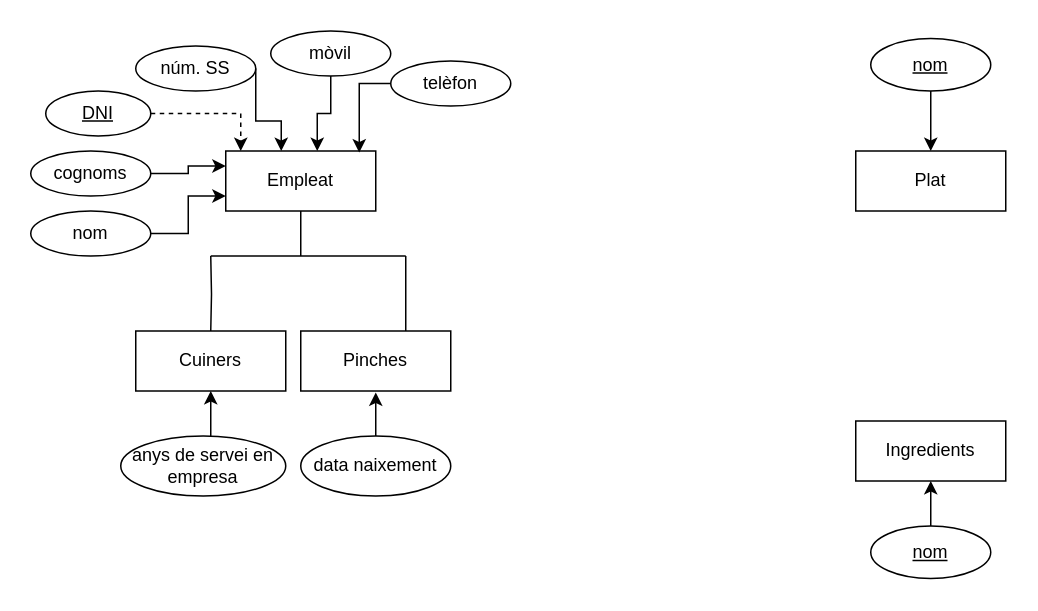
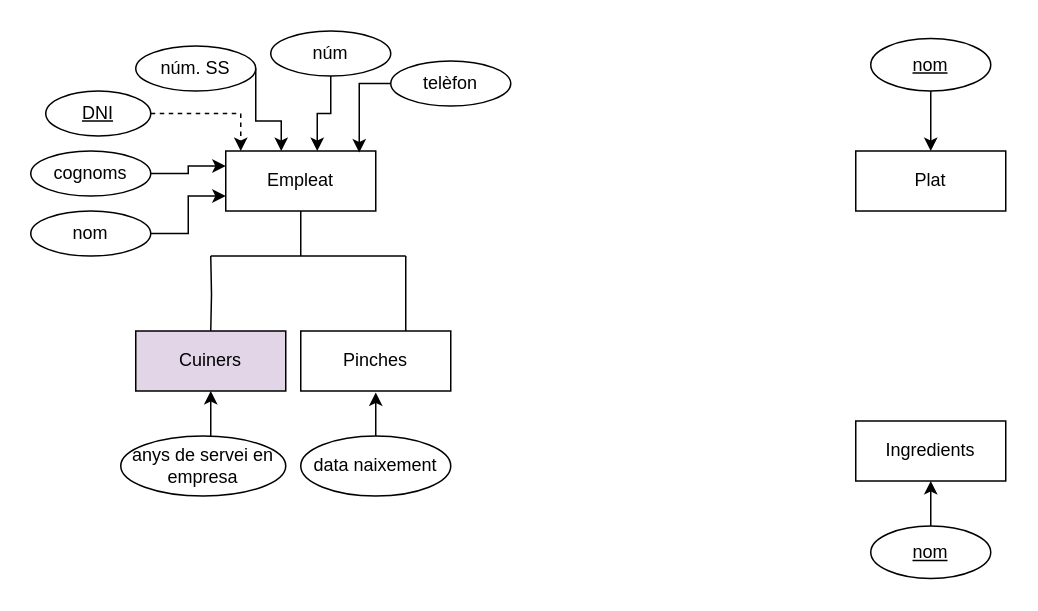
node "mòvil": label "mòvil" -> "núm"
node "Cuiners": fillcolor #ffffff -> #e1d5e7
